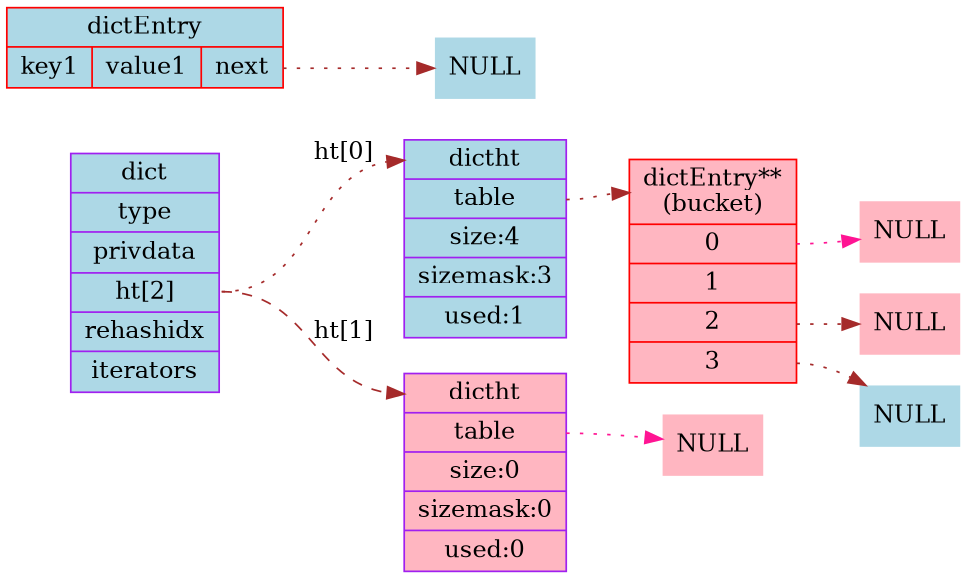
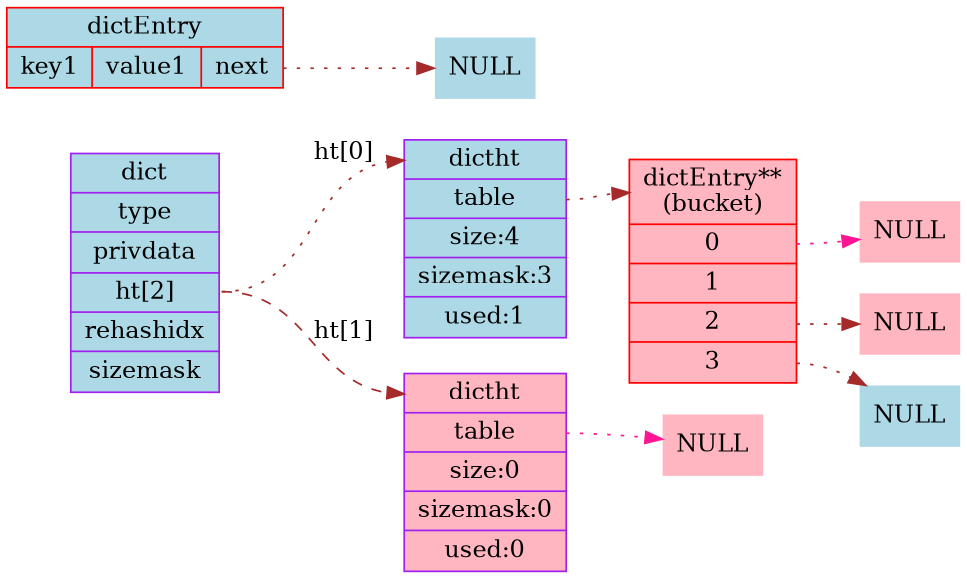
node "dict": text "iterators" -> "sizemask"
